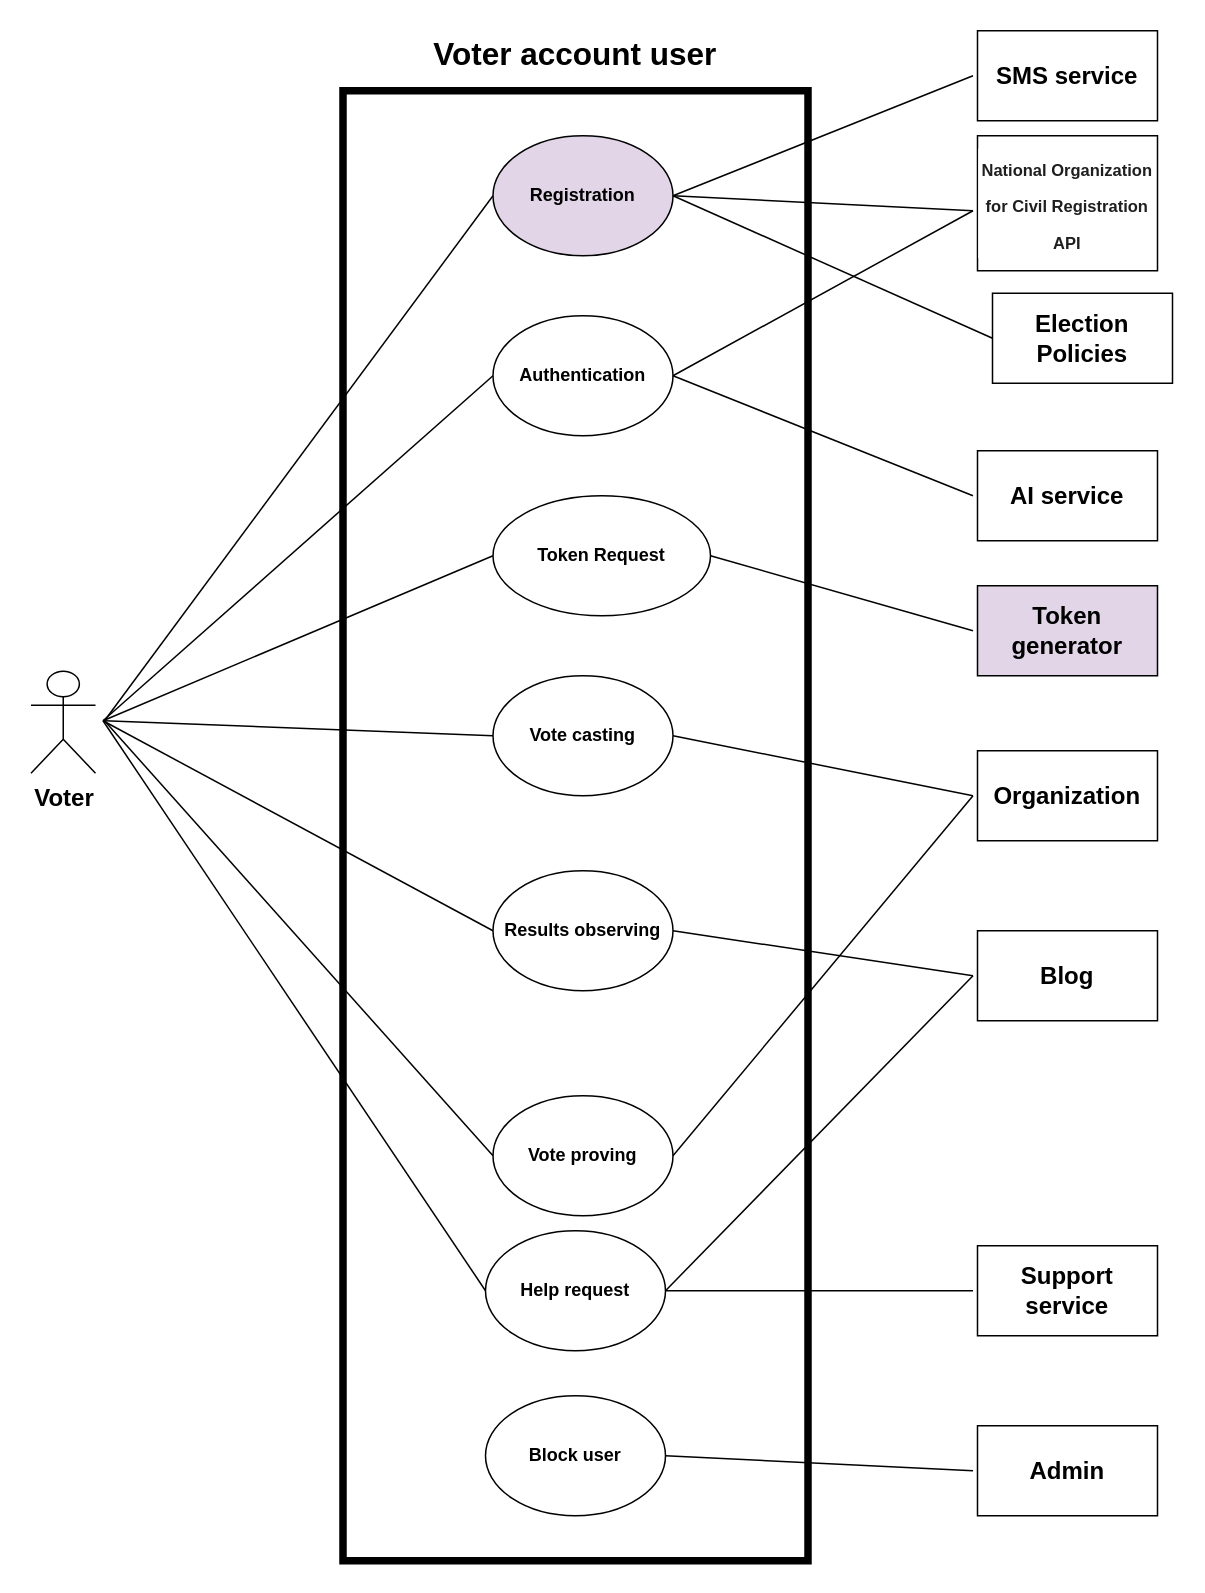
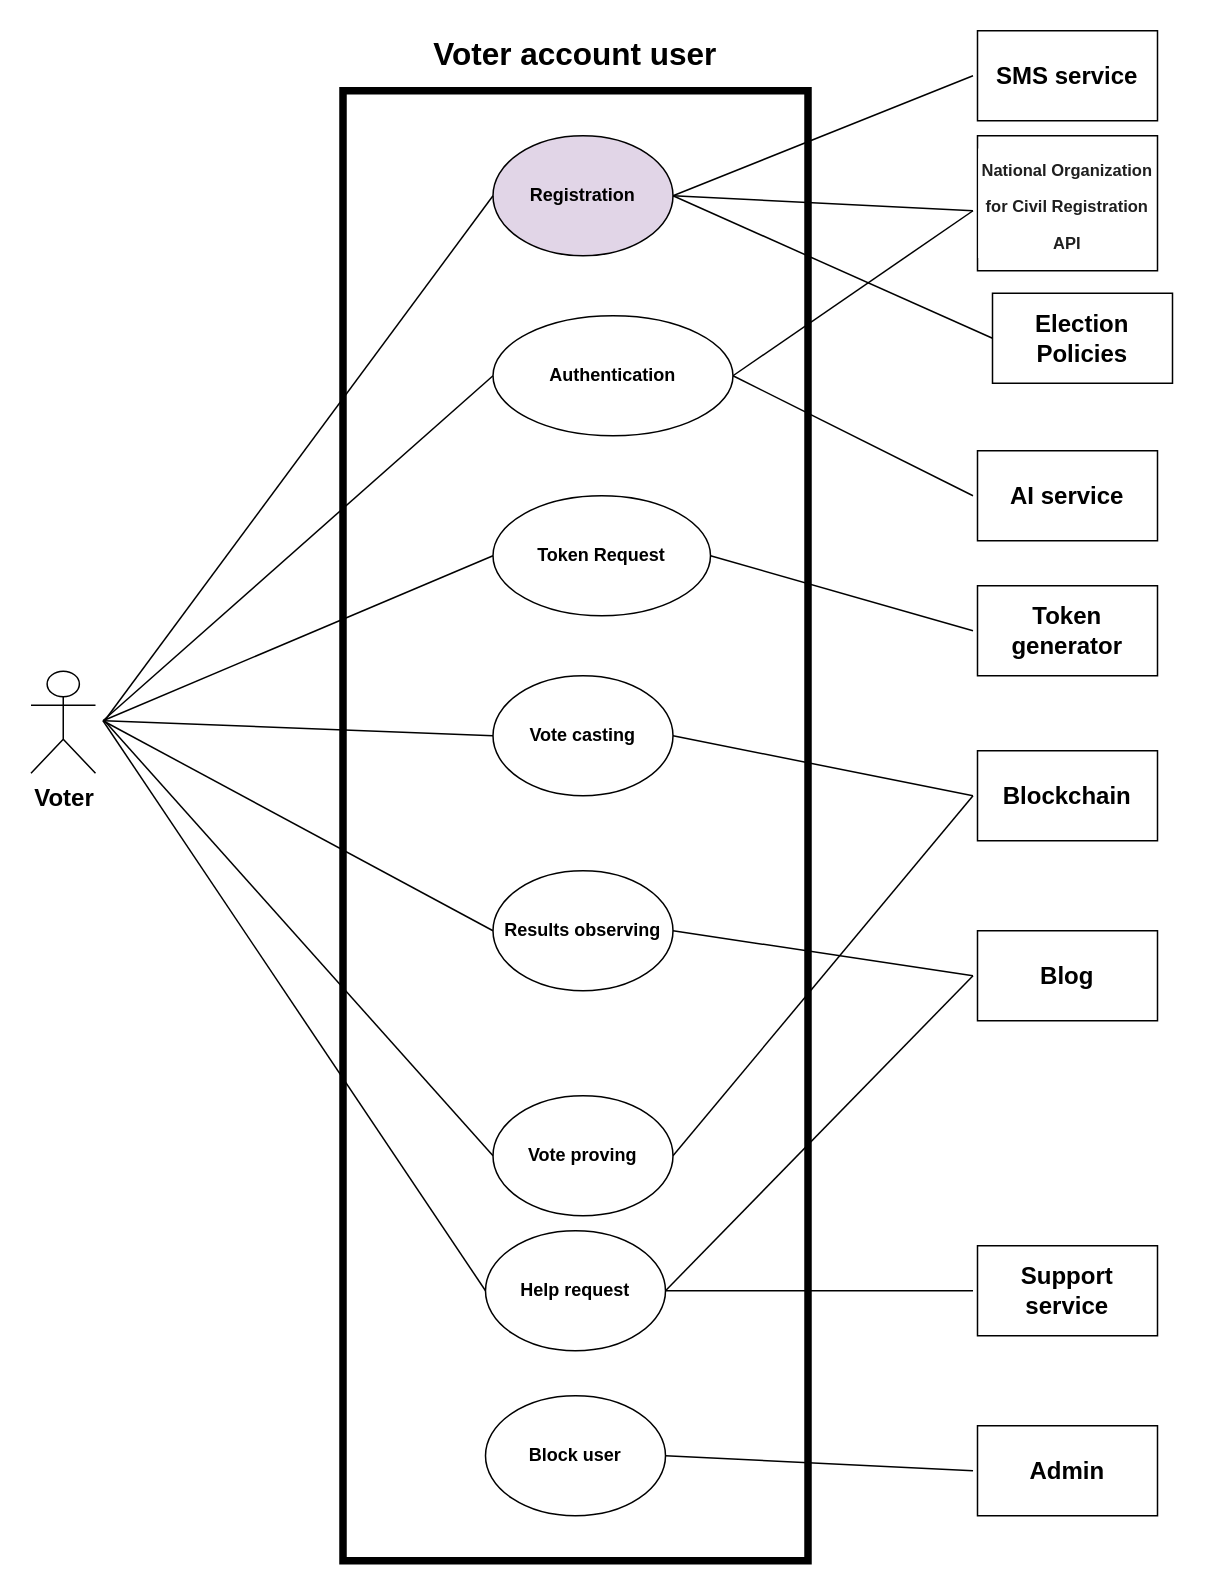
node "Authentication": size 180x120 -> 240x120
node "Token generator": fillcolor #e1d5e7 -> #ffffff
node "Organization": label "Organization" -> "Blockchain"
